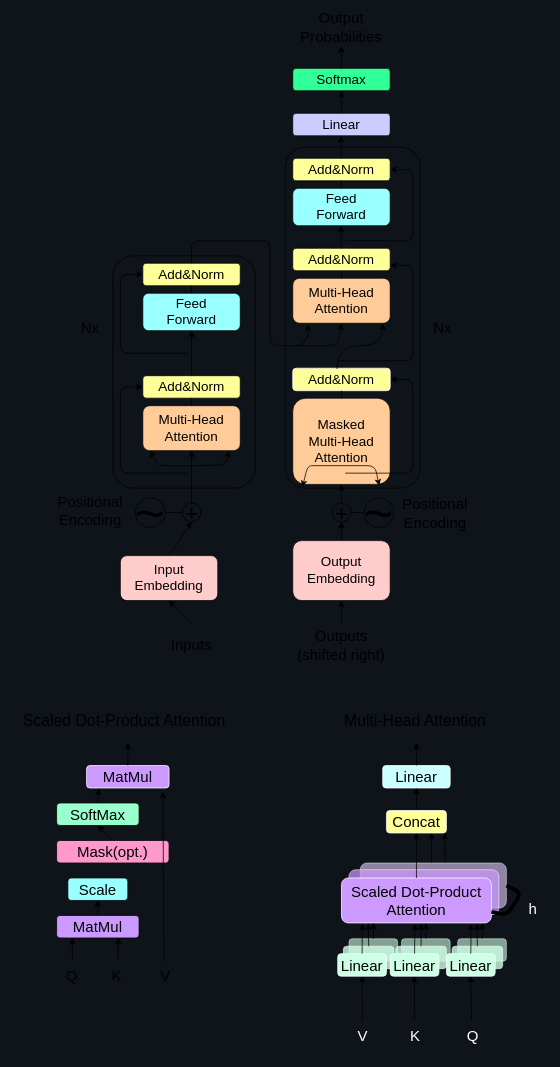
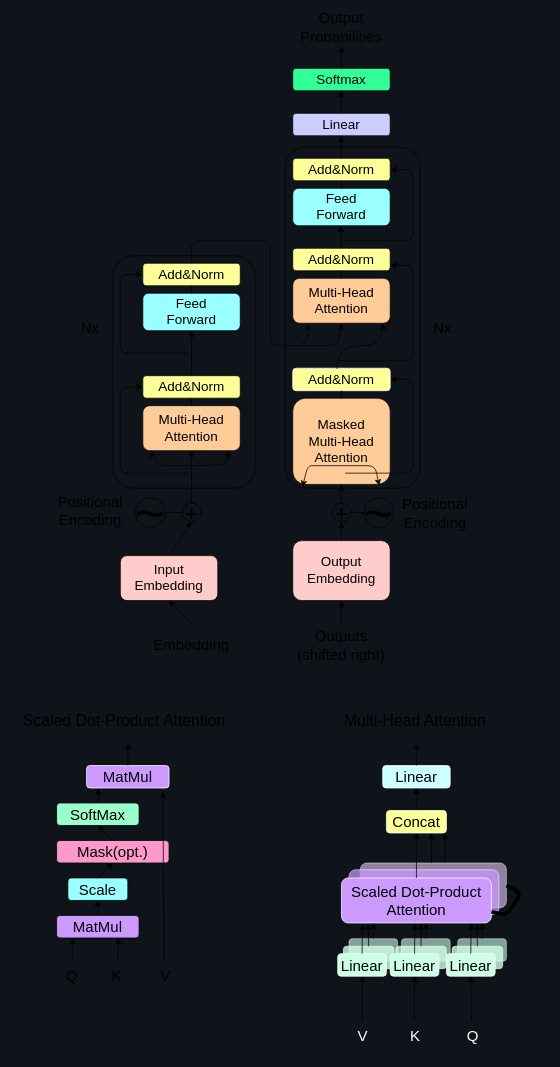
node "Inputs": label "Inputs" -> "Embedding"
edge "Scale" -> "Mask(opt.)": added
node "h": removed
